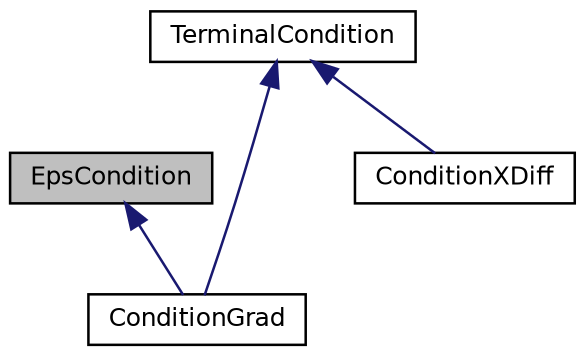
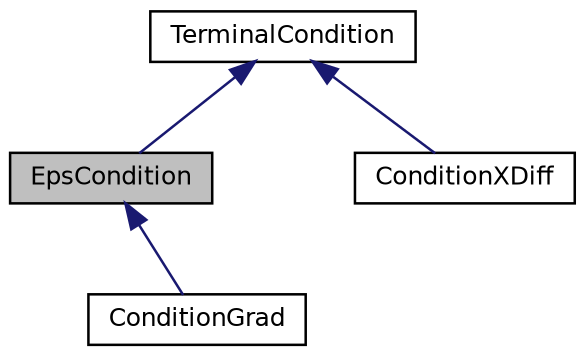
edge "ConditionGrad" -> "TerminalCondition": now "EpsCondition" -> "TerminalCondition"
